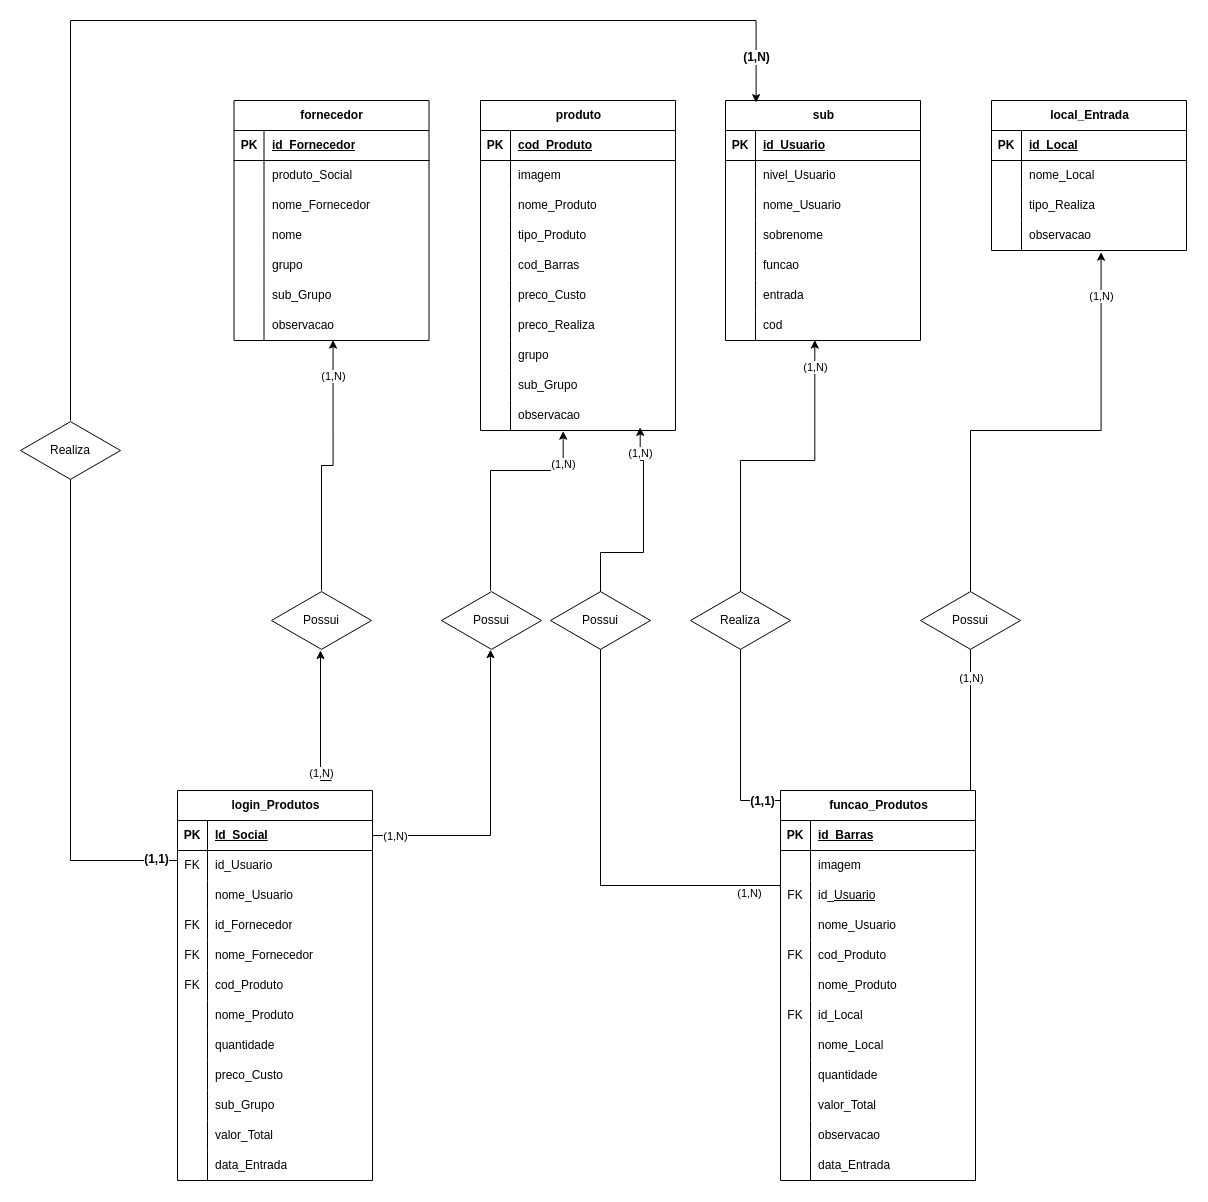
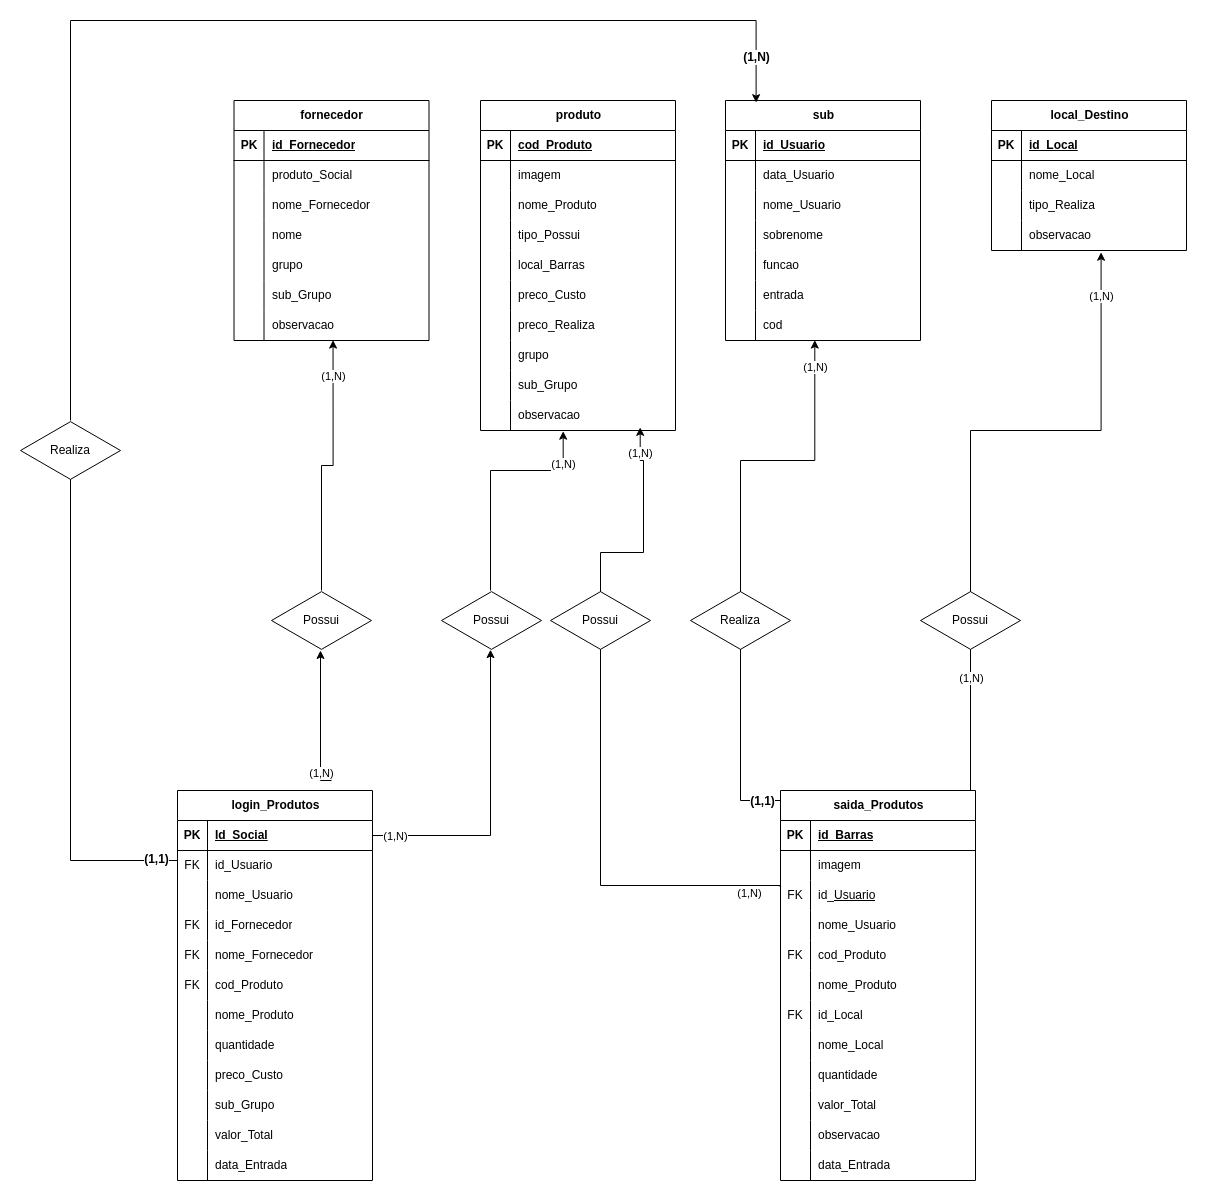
node "local_Entrada": label "local_Entrada" -> "local_Destino"
node "nivel_Usuario": label "nivel_Usuario" -> "data_Usuario"
node "tipo_Produto": label "tipo_Produto" -> "tipo_Possui"
node "cod_Barras": label "cod_Barras" -> "local_Barras"
node "funcao_Produtos": label "funcao_Produtos" -> "saida_Produtos"
